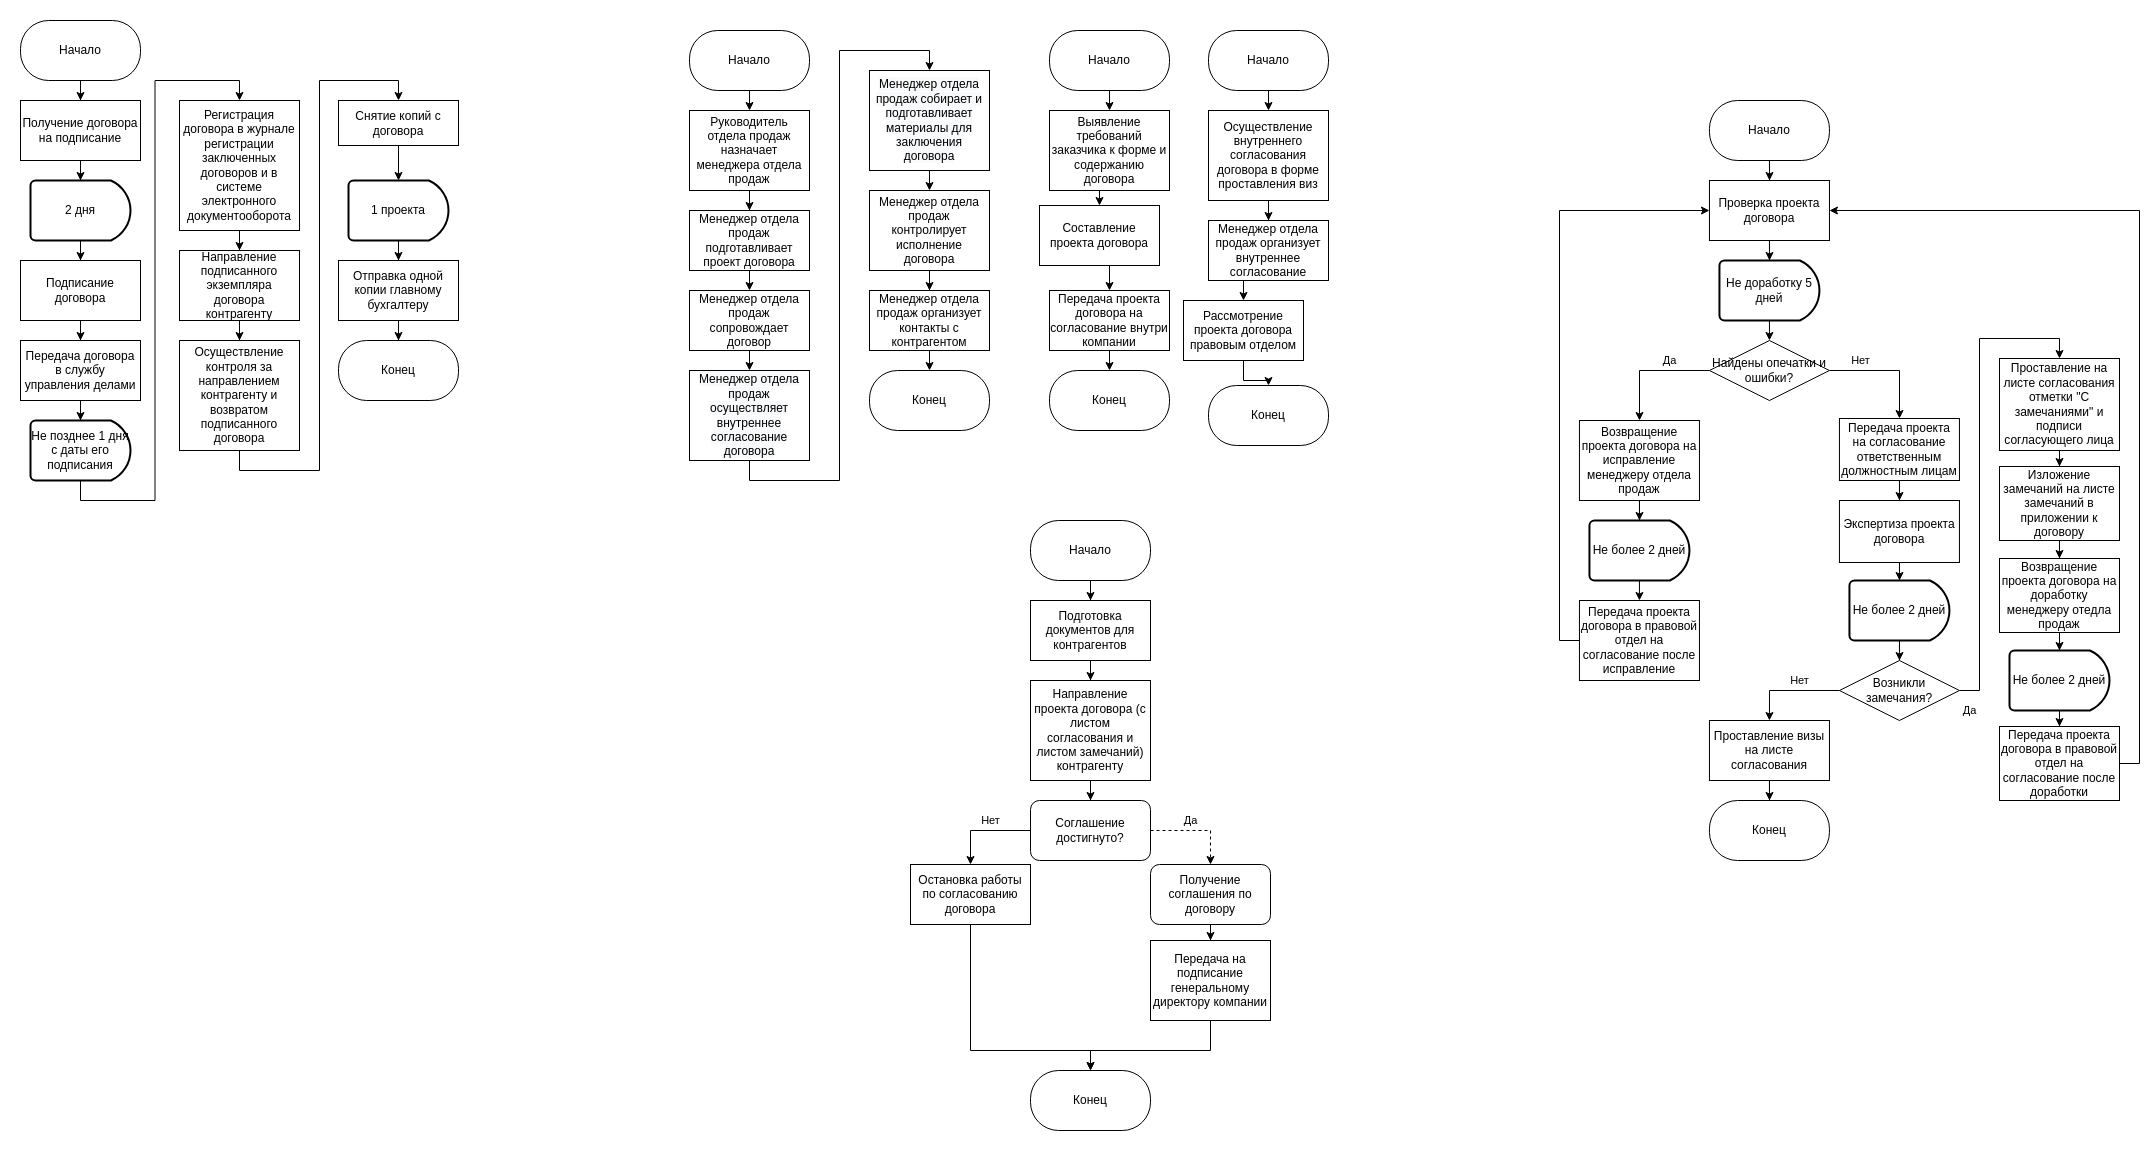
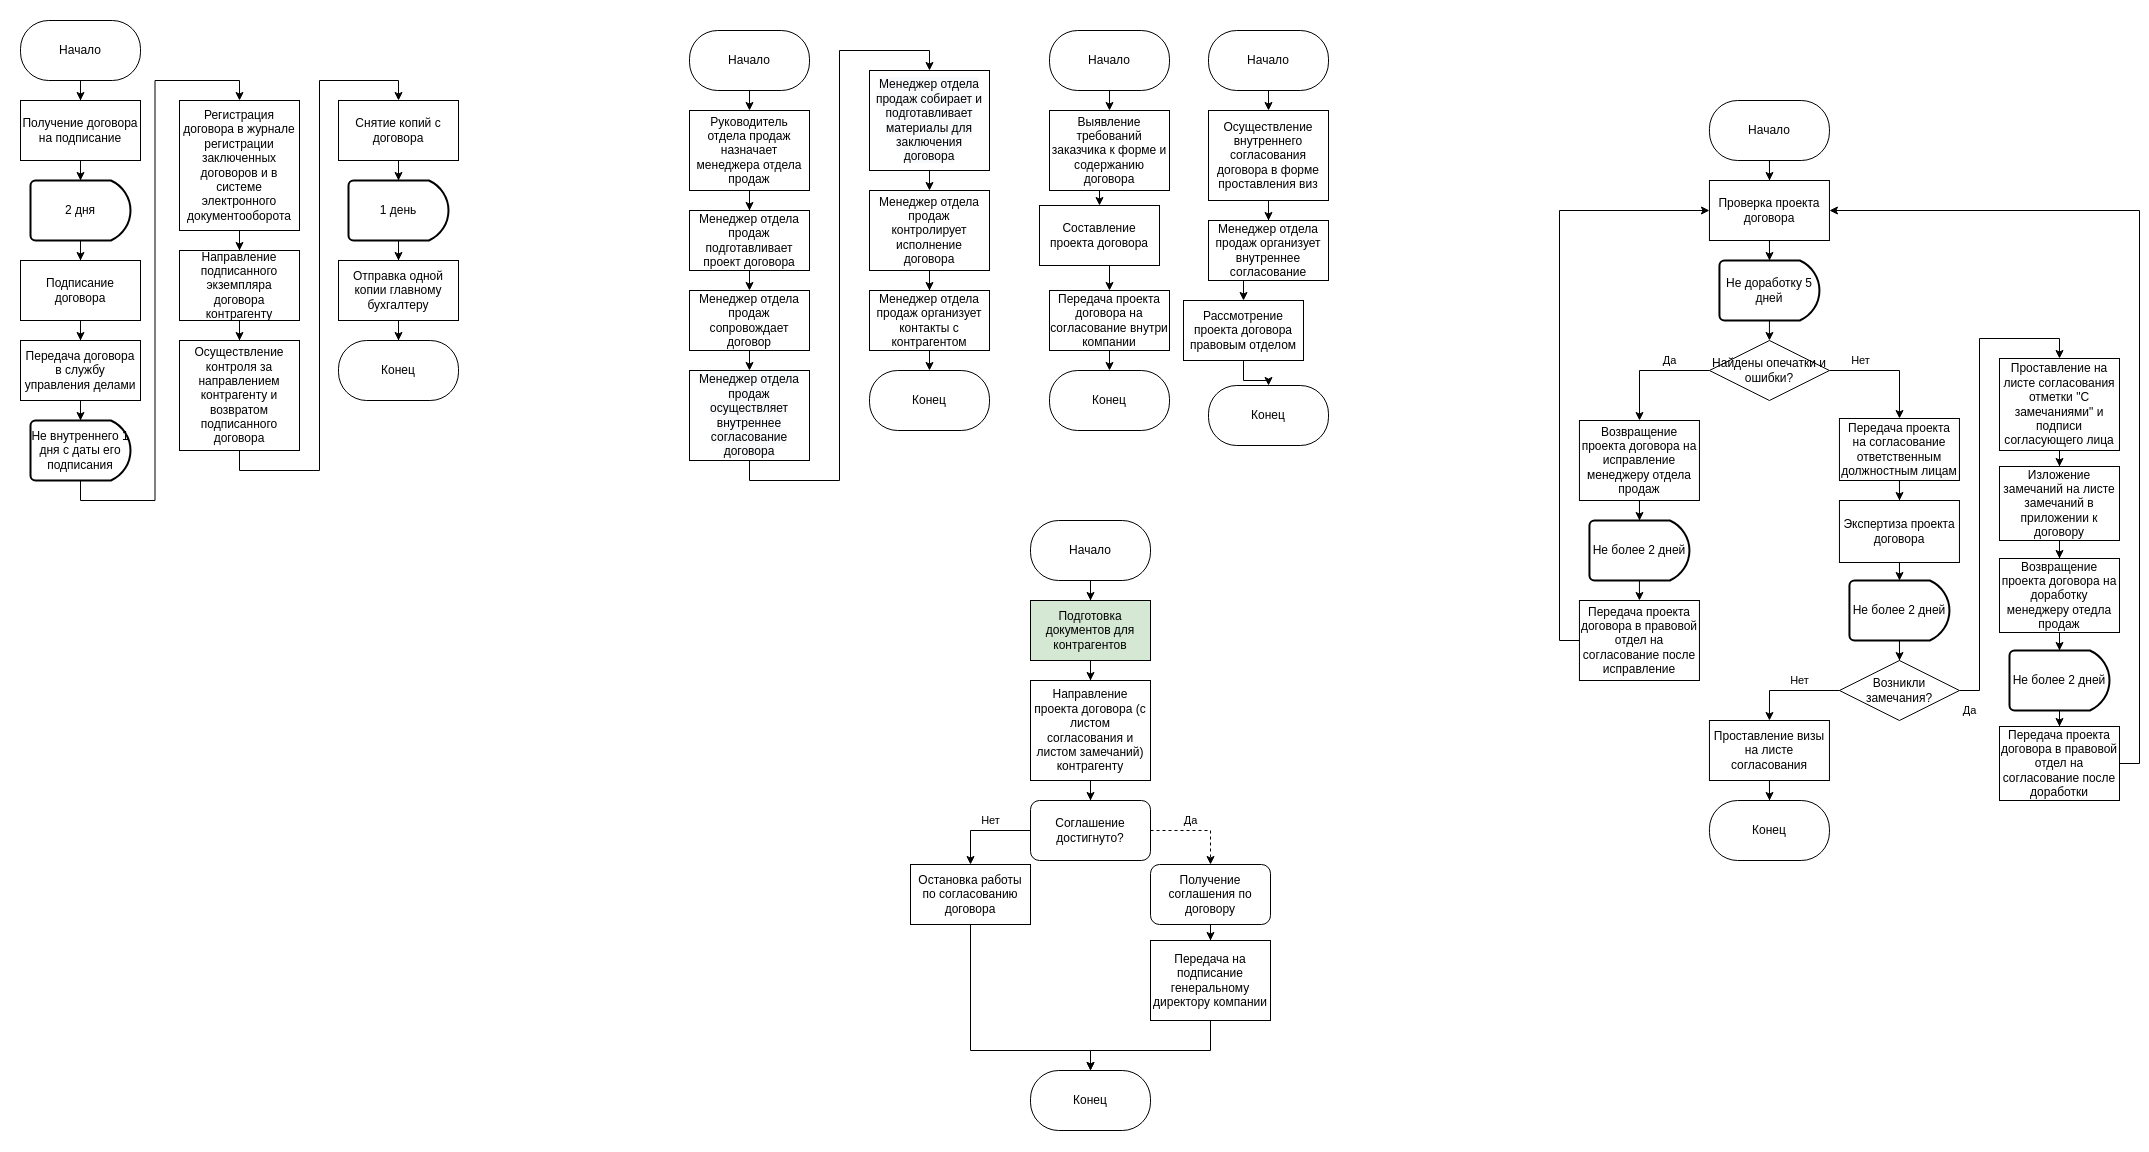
node "Снятие копий с договора": size 120x45 -> 120x60
node "1 проекта": label "1 проекта" -> "1 день"
node "Не позднее 1 дня с даты его подписания": label "Не позднее 1 дня с даты его подписания" -> "Не внутреннего 1 дня с даты его подписания"
node "Подготовка документов для контрагентов": fillcolor #ffffff -> #d5e8d4
